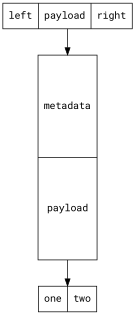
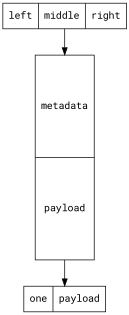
node "left": text "payload" -> "middle"
node "one": text "two" -> "payload"
